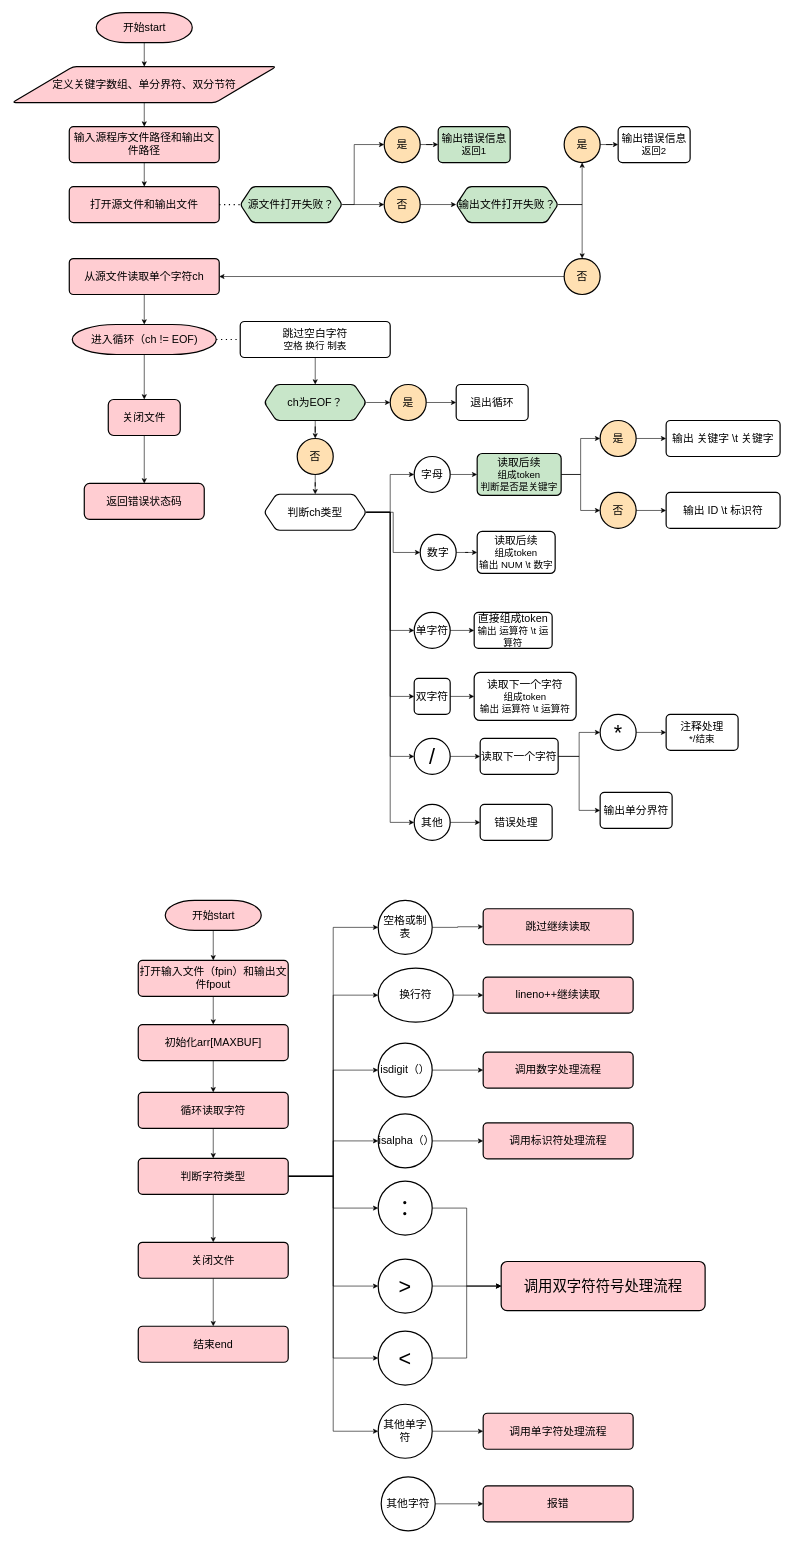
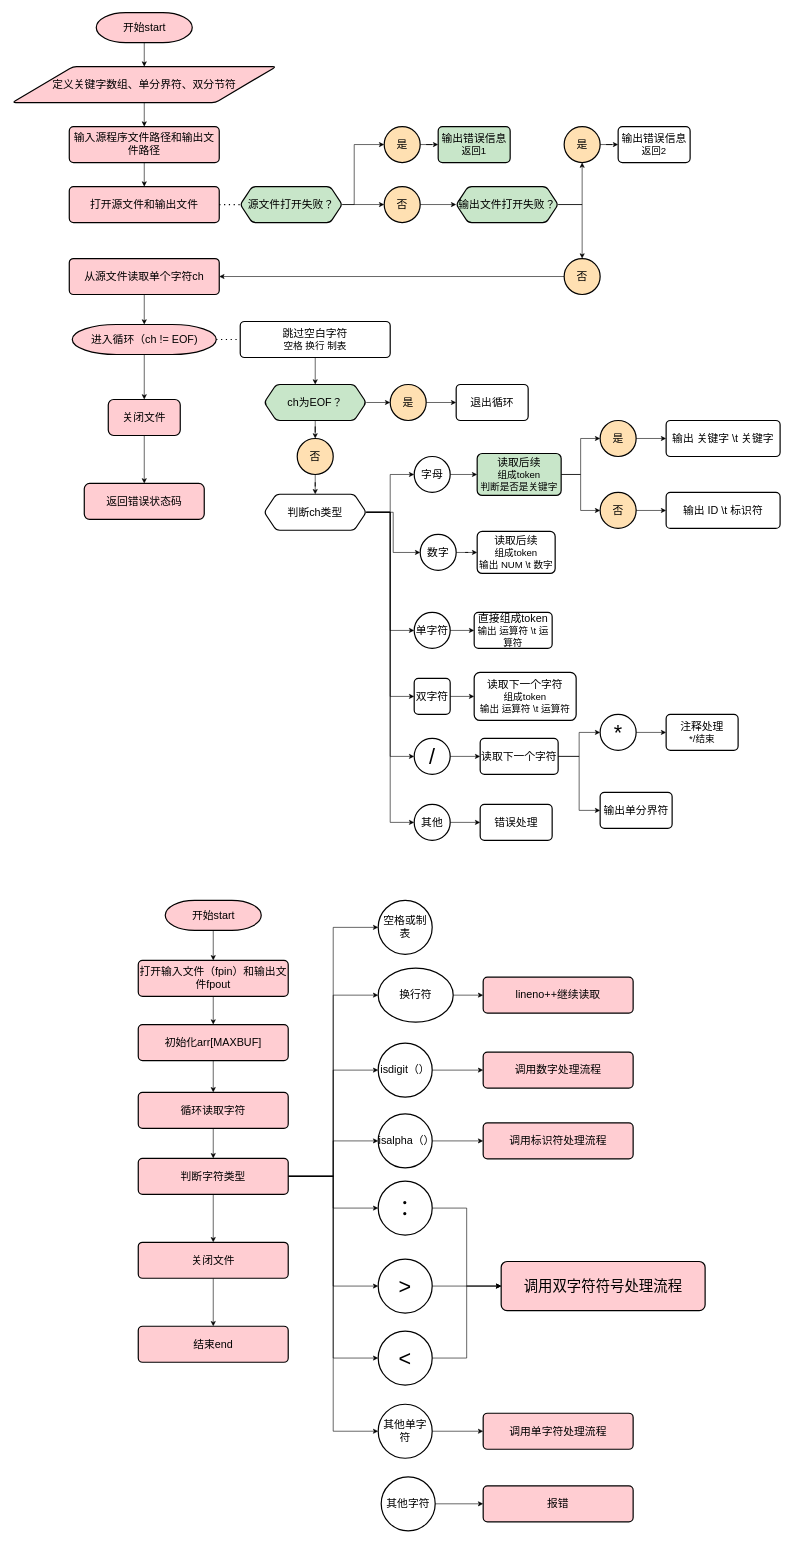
edge "空格或制表" -> "跳过继续读取": removed
node "跳过继续读取": removed
